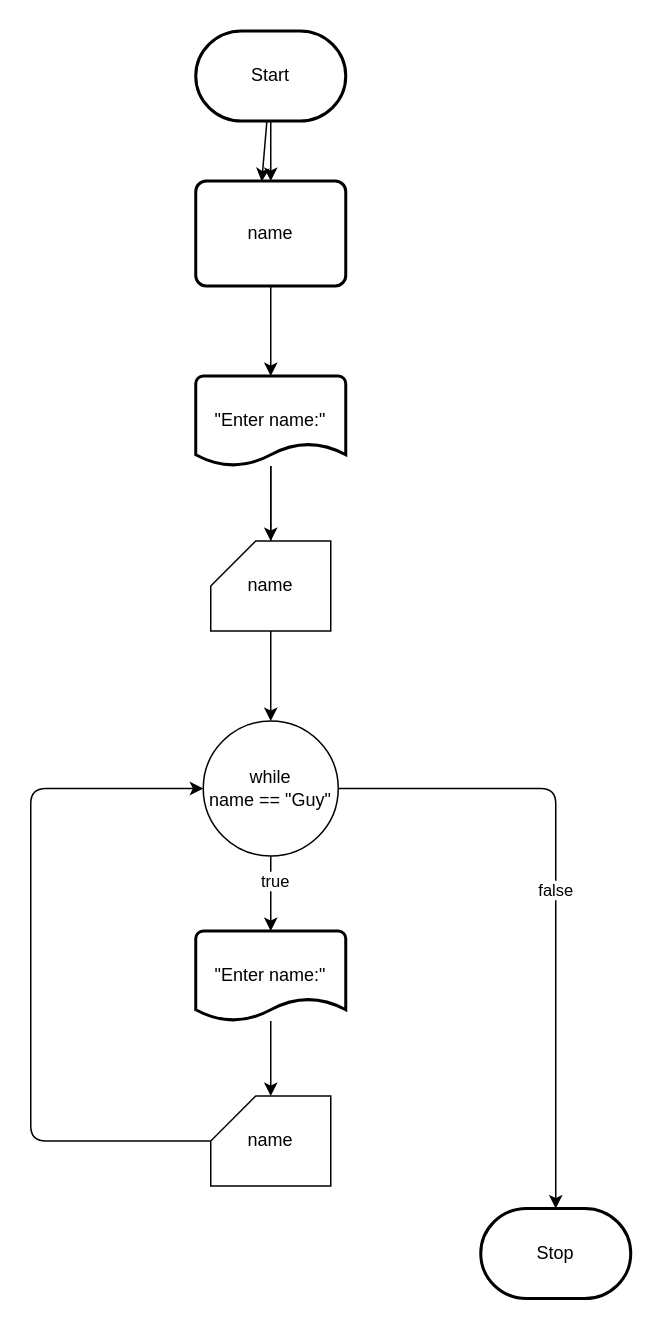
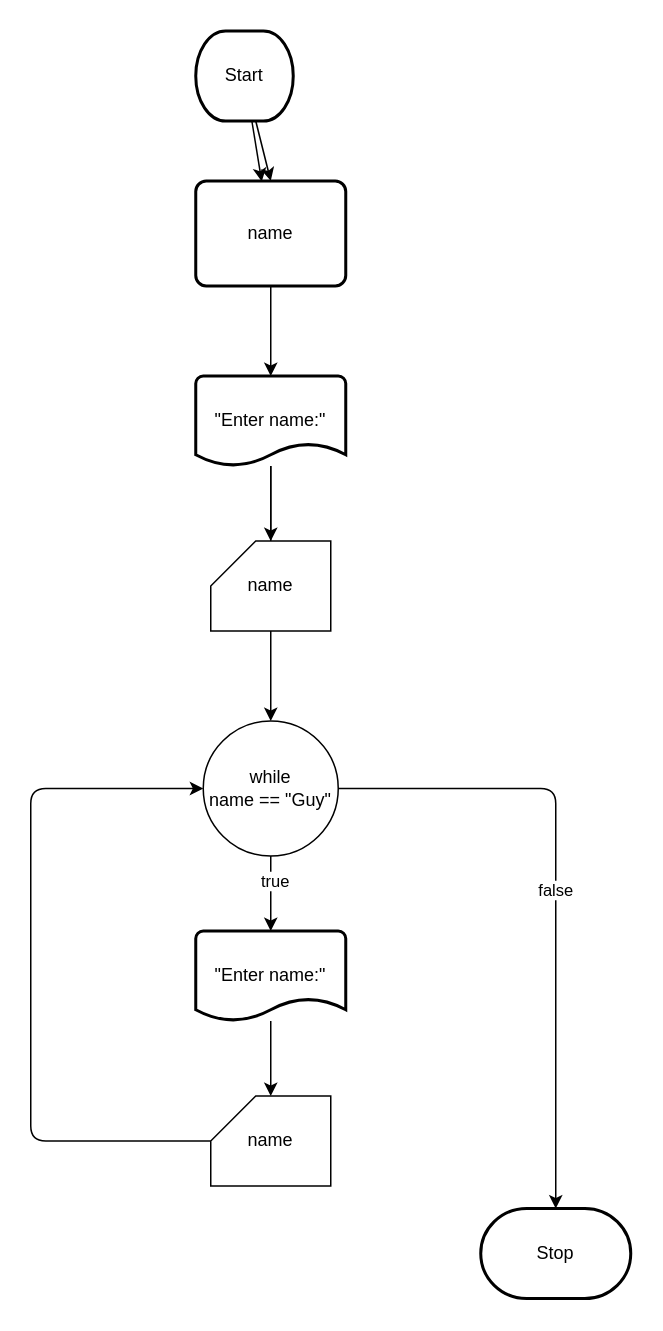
node "Start": size 150x90 -> 98x90
